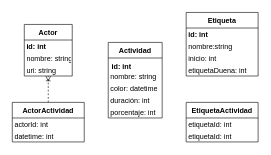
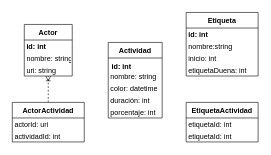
node "actorId: int": label "actorId: int" -> "actorId: uri"
node "datetime: int": label "datetime: int" -> "actividadId: int"
